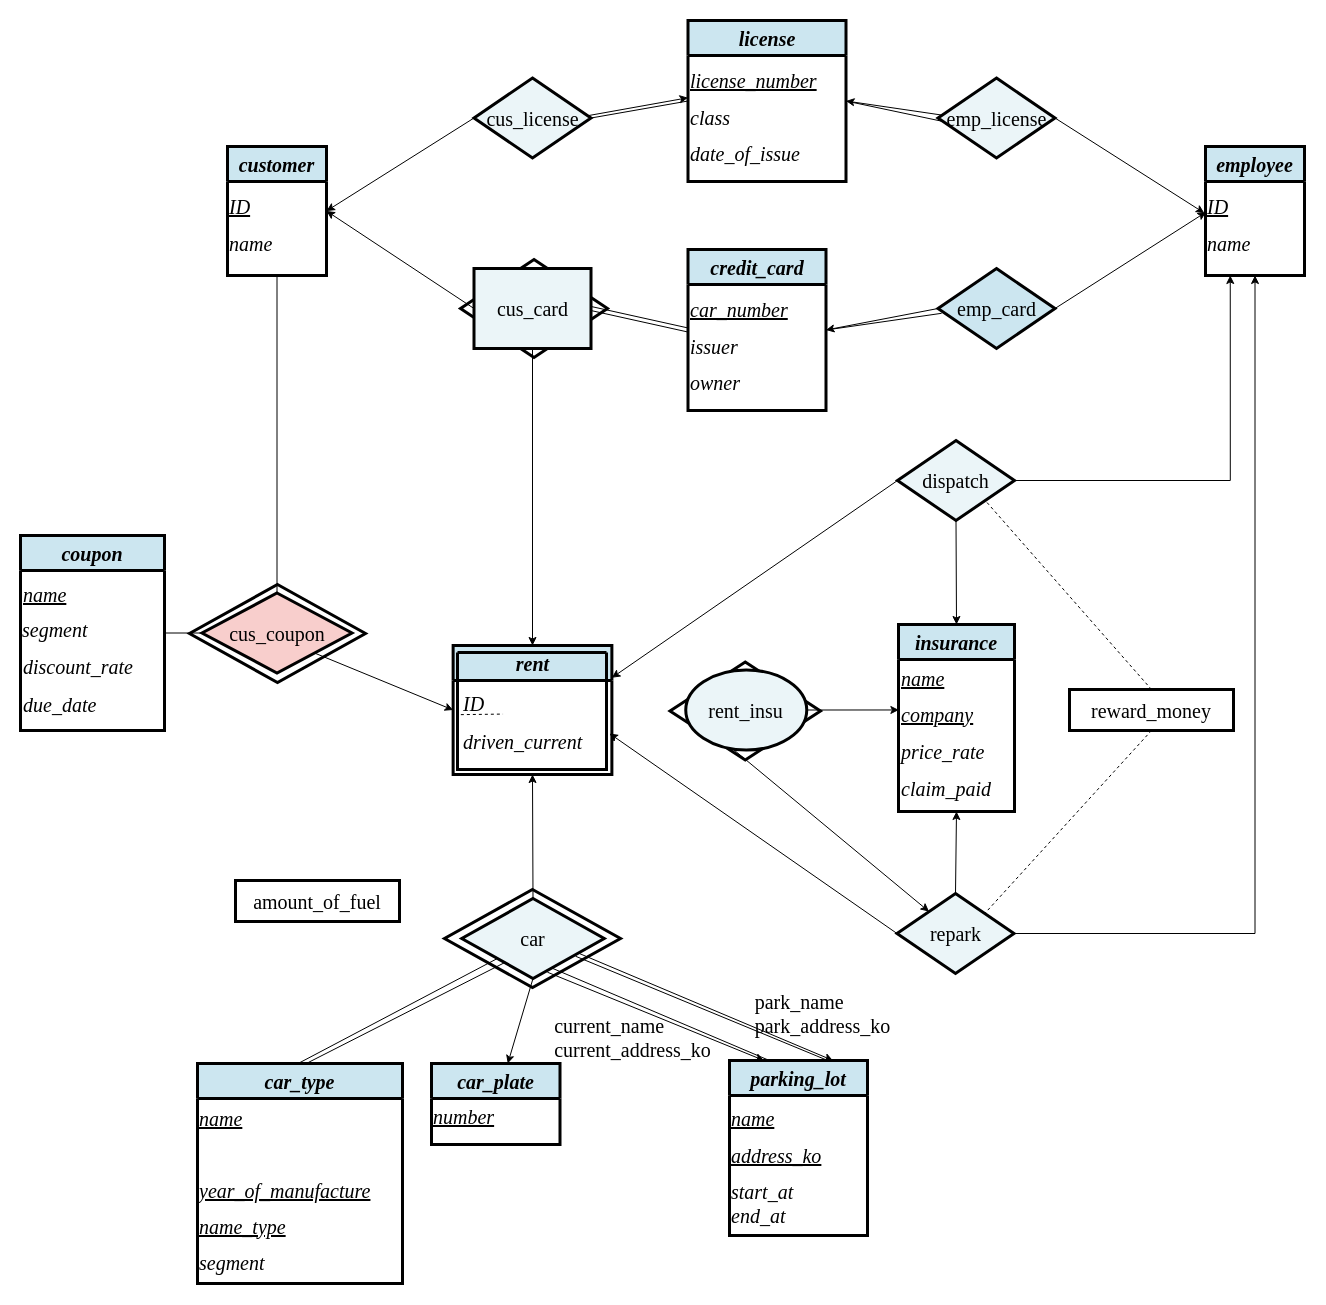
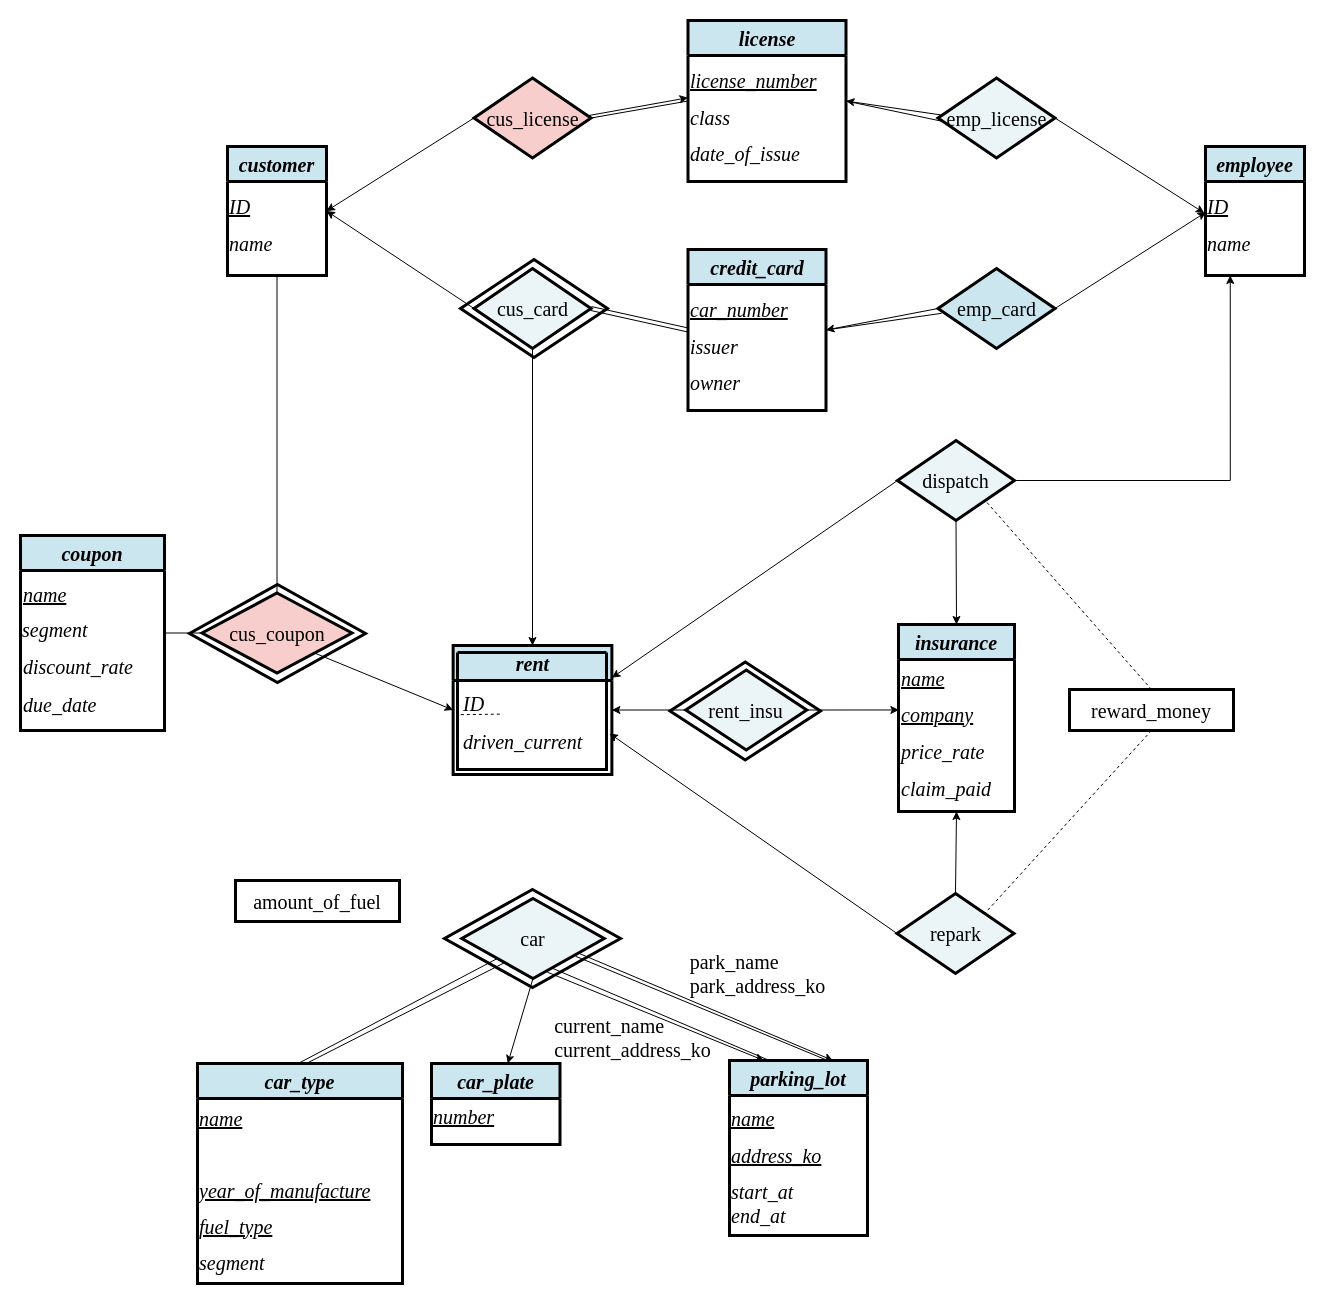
node "cus_license": fillcolor #ebf5f8 -> #f8cecc
node "cus_card": shape rectangle -> diamond
node "rent_insu": shape ellipse -> diamond
edge "repark" -> "employee": removed
edge "rent_insu" -> "repark": now "rent_insu" -> "rent"
edge "car" -> "rent": removed
node "park_name park_address_ko": moved (822, 1014) -> (757, 974)
node "name_type": label "name_type" -> "fuel_type"
